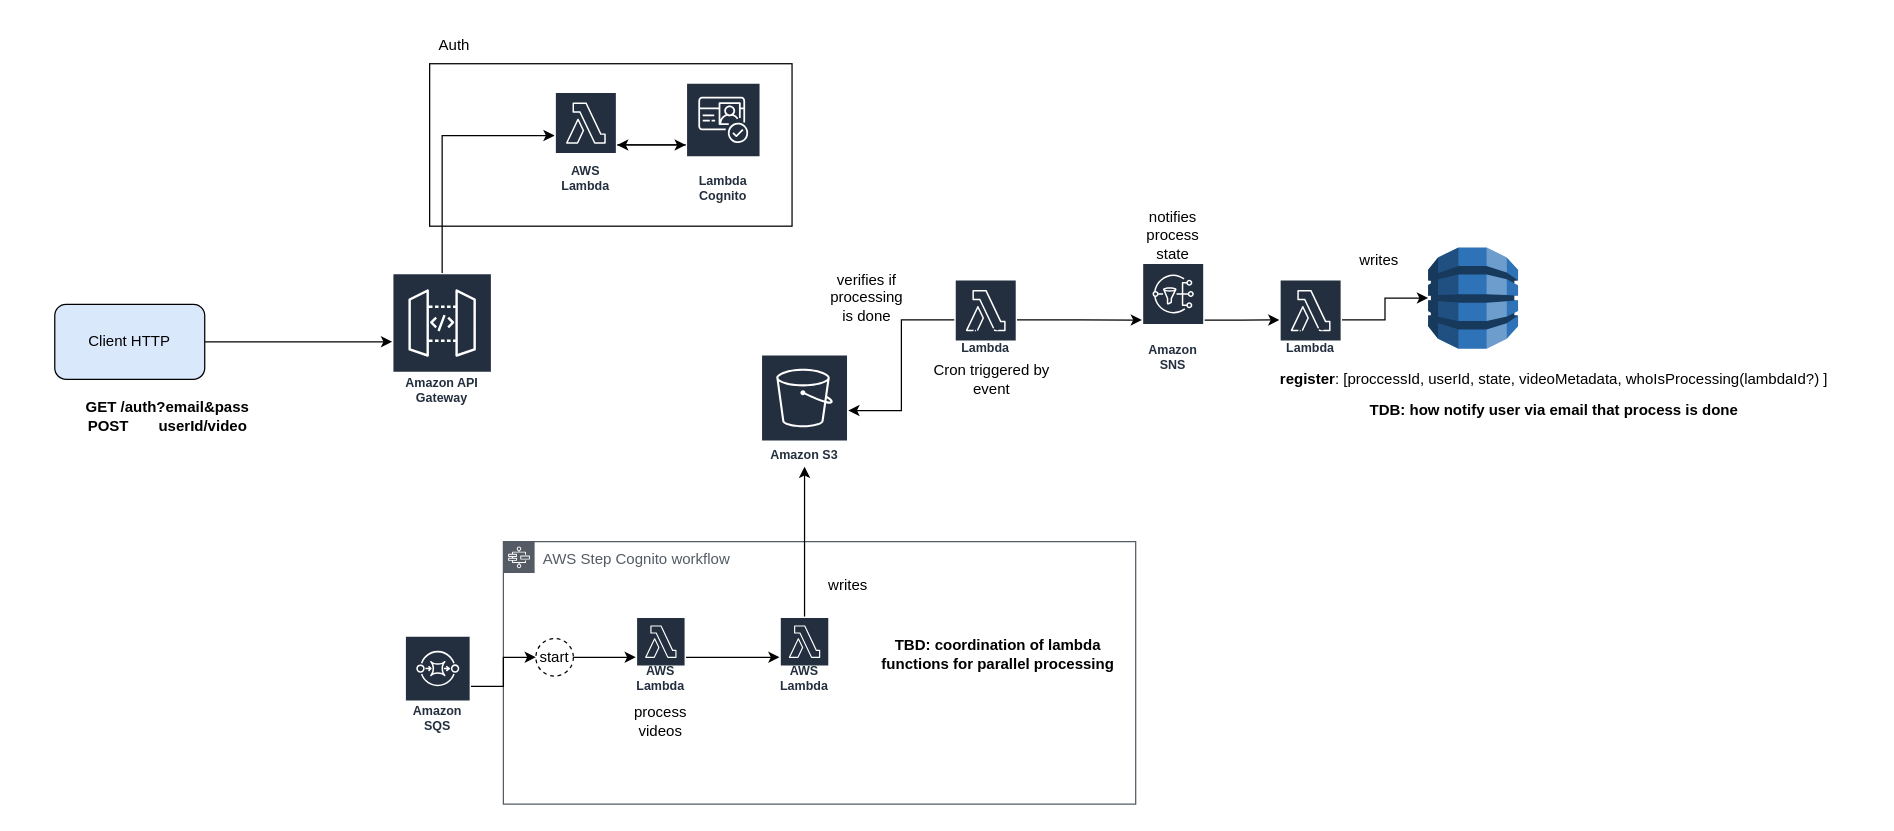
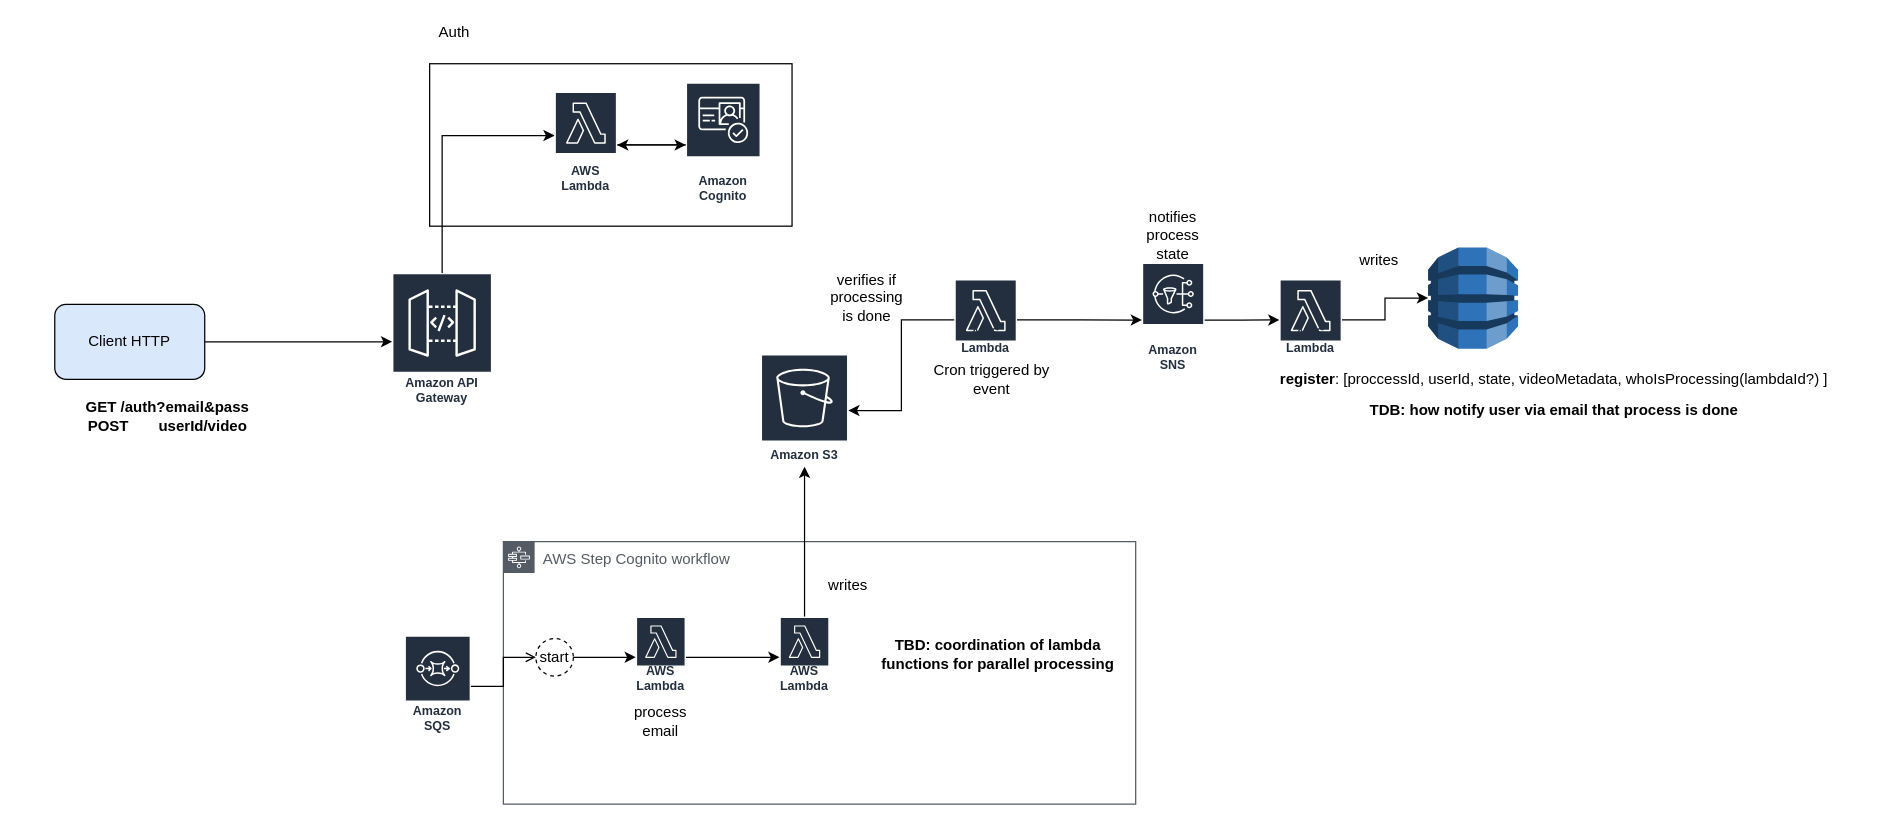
node "Auth": moved (454, 45) -> (454, 33)
node "Lambda Cognito": label "Lambda Cognito" -> "Amazon Cognito"
edge "Amazon SQS" -> "start": arrowhead classic -> open
node "process videos": label "process videos" -> "process email"
